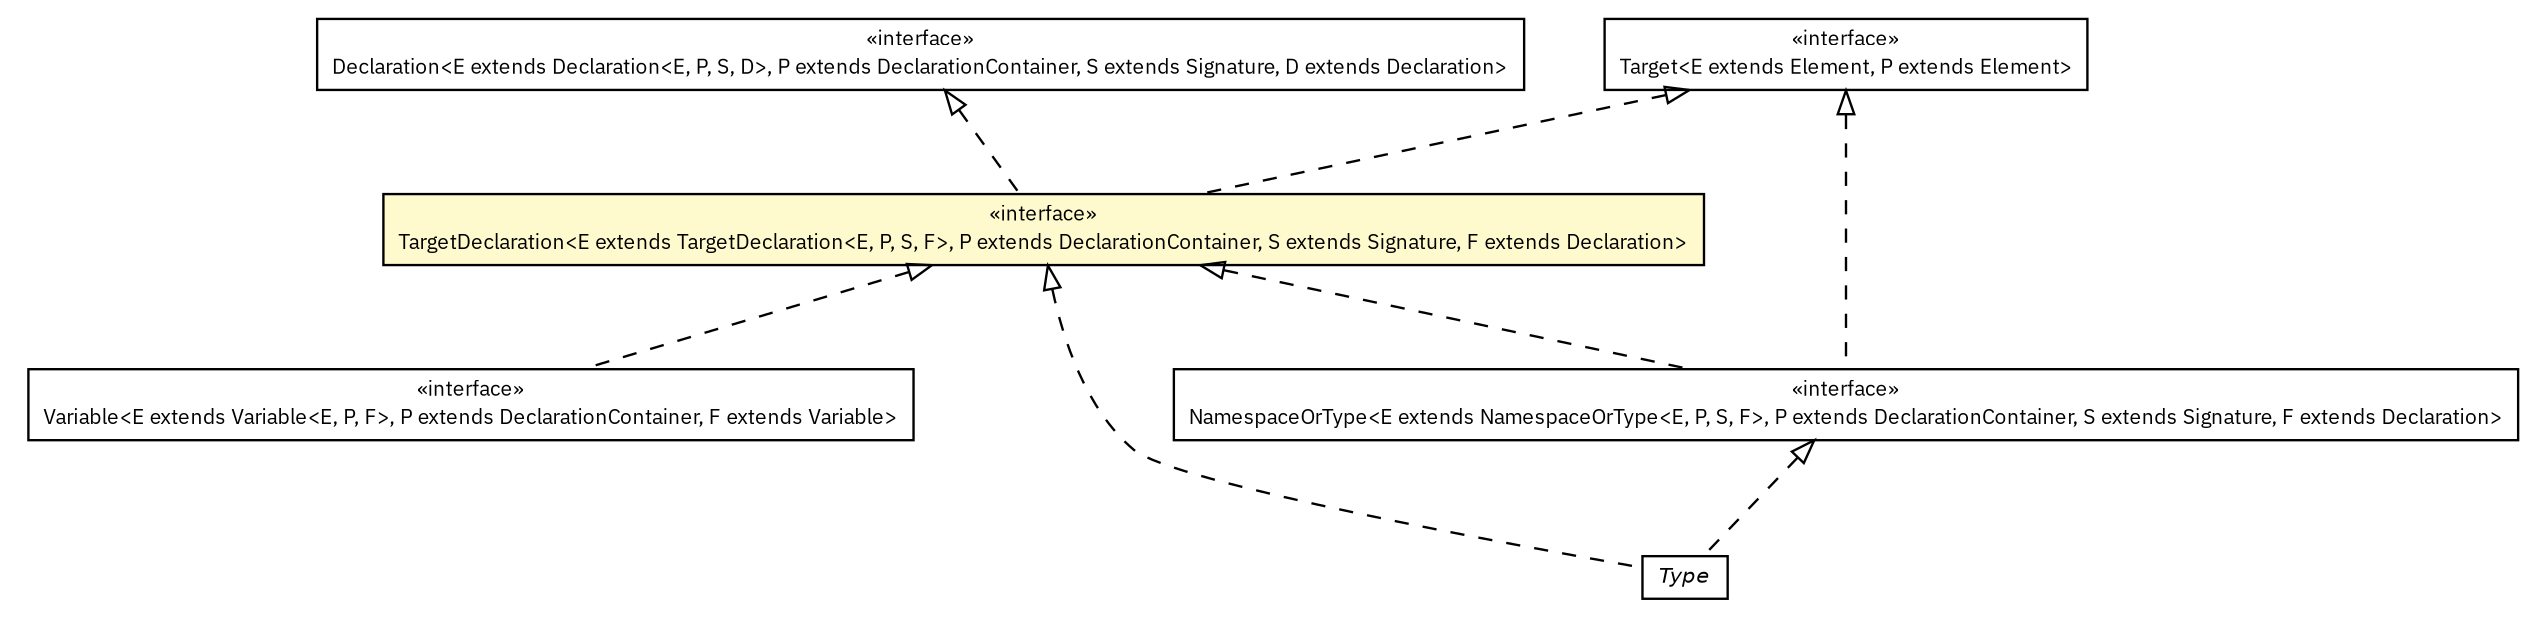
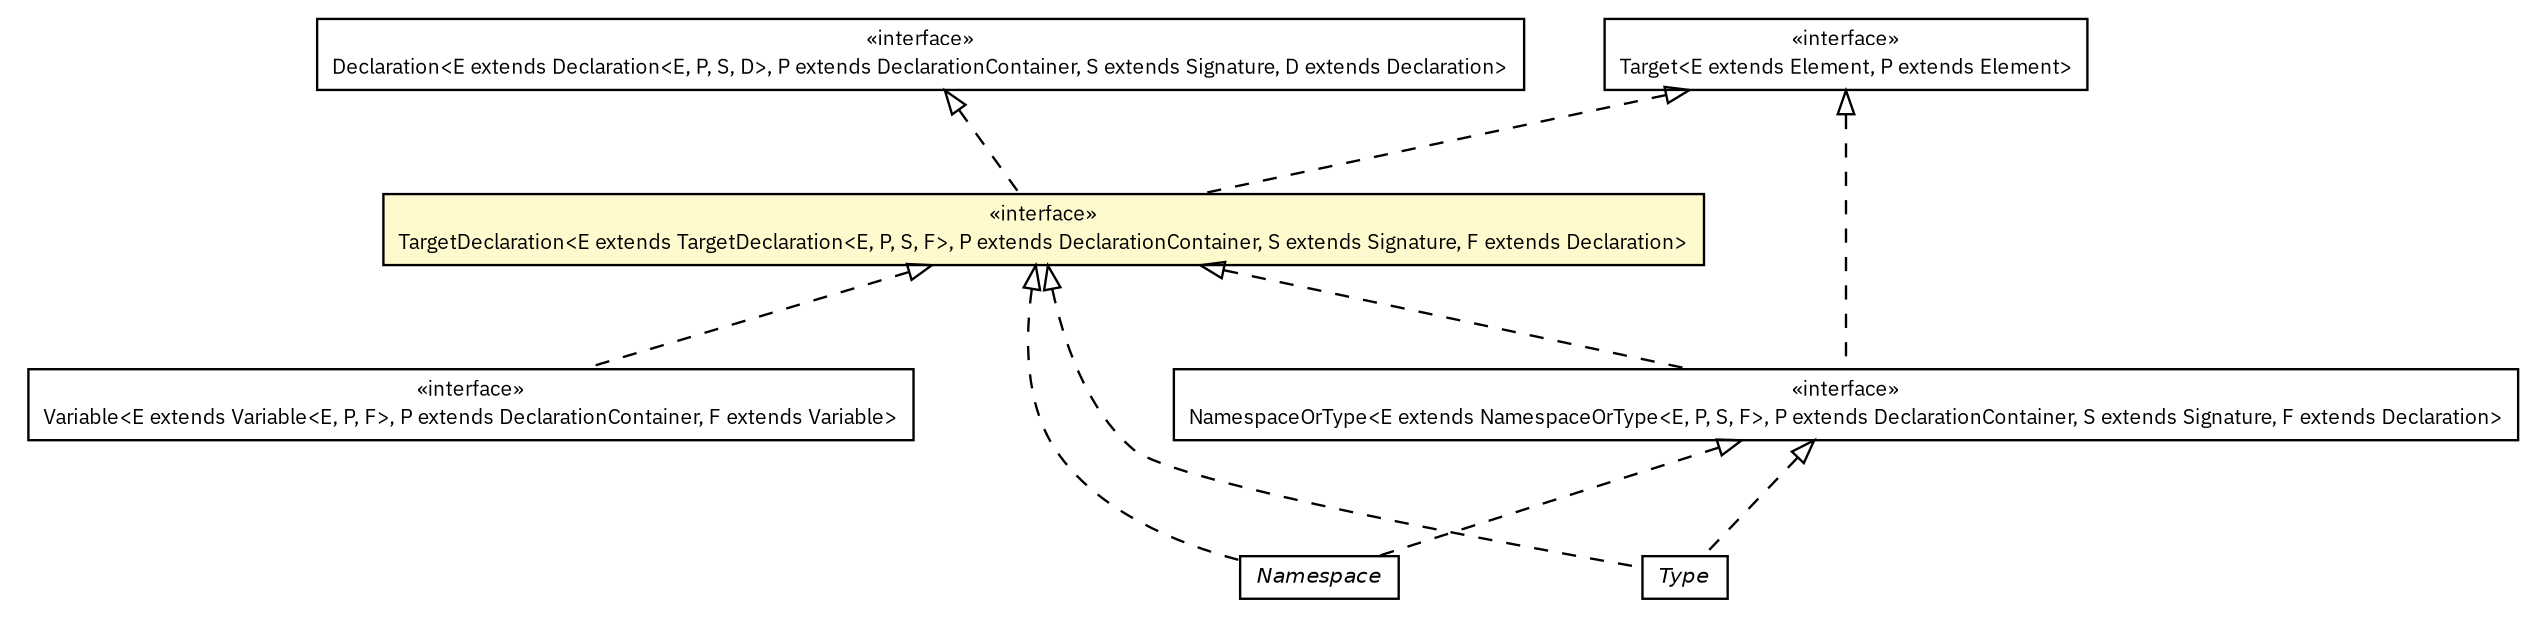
node "Namespace": added
